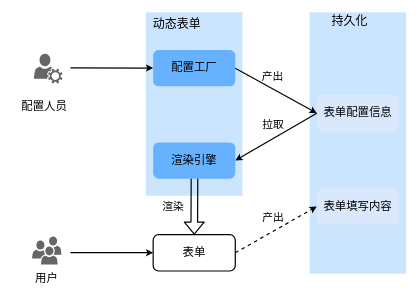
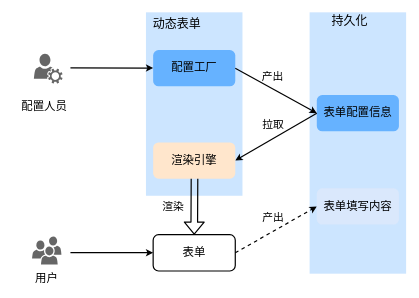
node "表单配置信息": fillcolor #dae8fc -> #66b2ff
node "渲染引擎": fillcolor #66b2ff -> #ffe6cc
